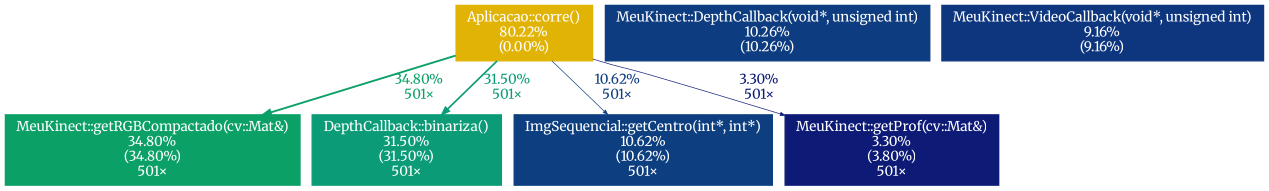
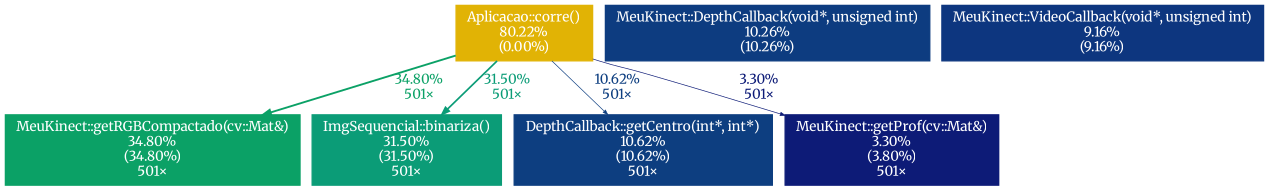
node "DepthCallback::binariza() 31.50% (31.50%) 501×": label "DepthCallback::binariza() 31.50% (31.50%) 501×" -> "ImgSequencial::binariza() 31.50% (31.50%) 501×"
node "ImgSequencial::getCentro(int*, int*) 10.62% (10.62%) 501×": label "ImgSequencial::getCentro(int*, int*) 10.62% (10.62%) 501×" -> "DepthCallback::getCentro(int*, int*) 10.62% (10.62%) 501×"
